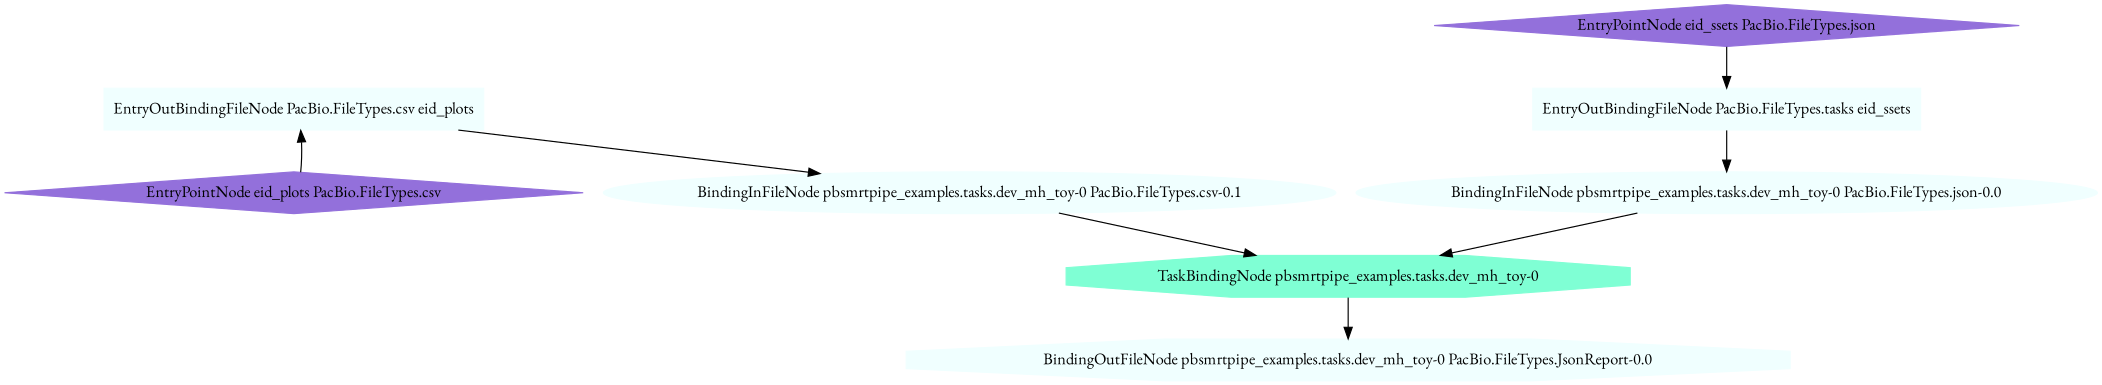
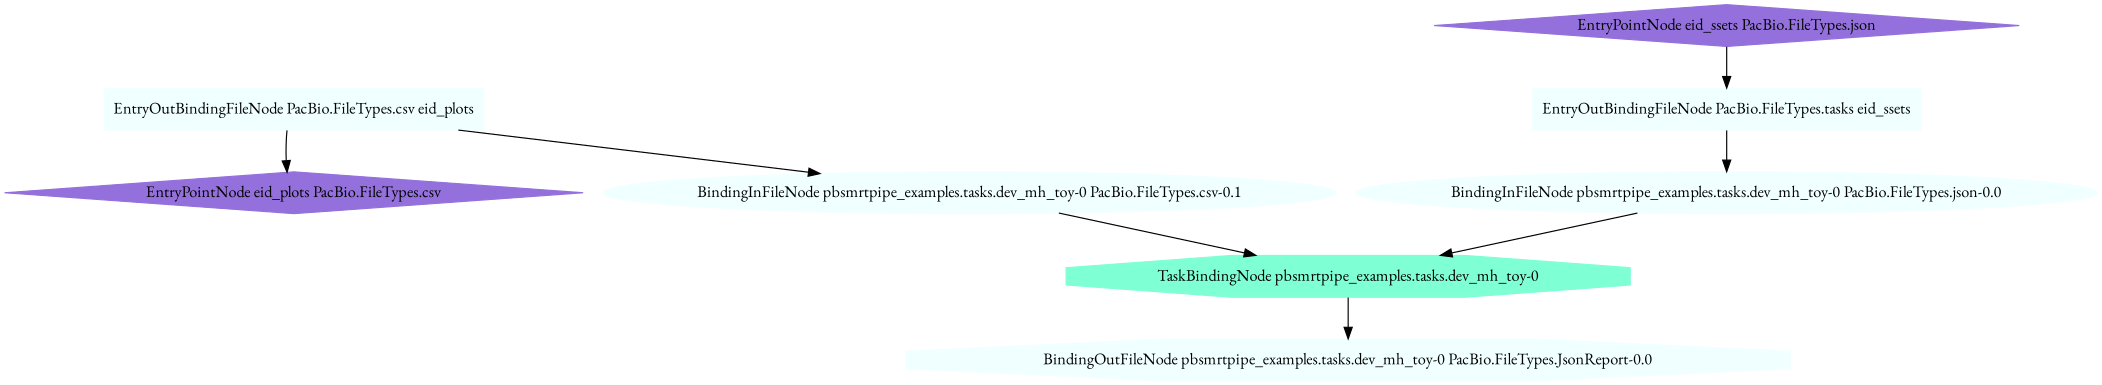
edge "EntryPointNode eid_plots PacBio.FileTypes.csv" -> "EntryOutBindingFileNode PacBio.FileTypes.csv eid_plots": reversed
